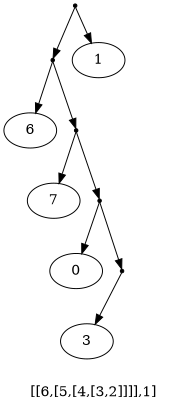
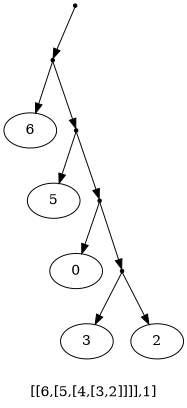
node "1": removed
node "7": label "7" -> "5"
node "2": added
